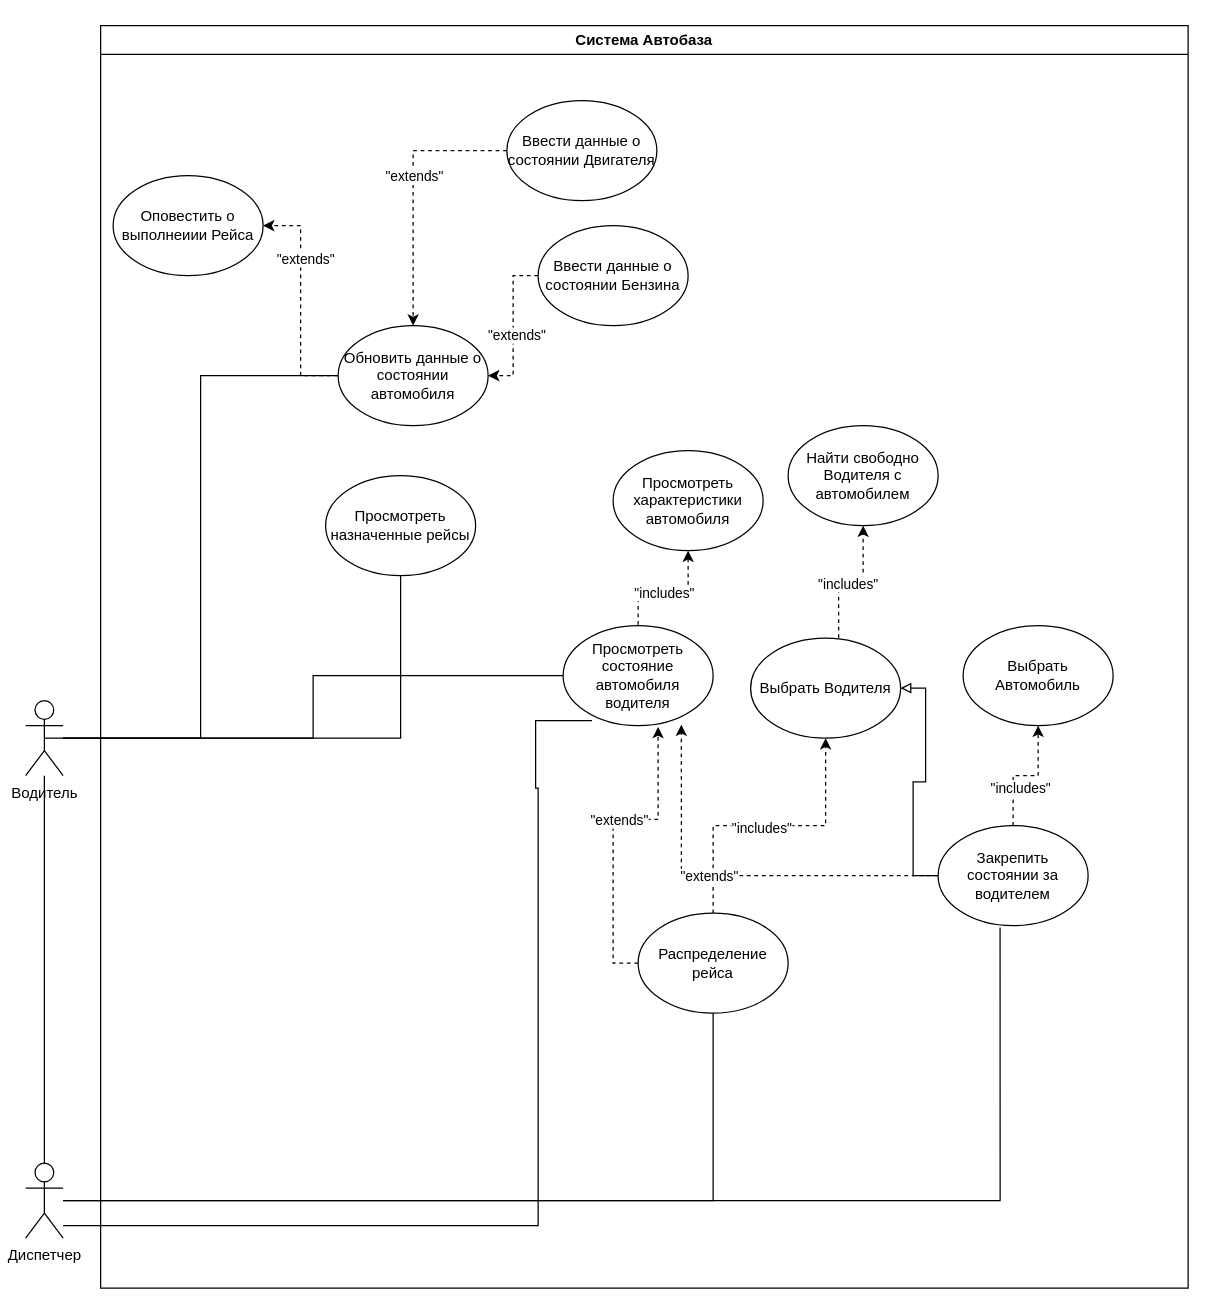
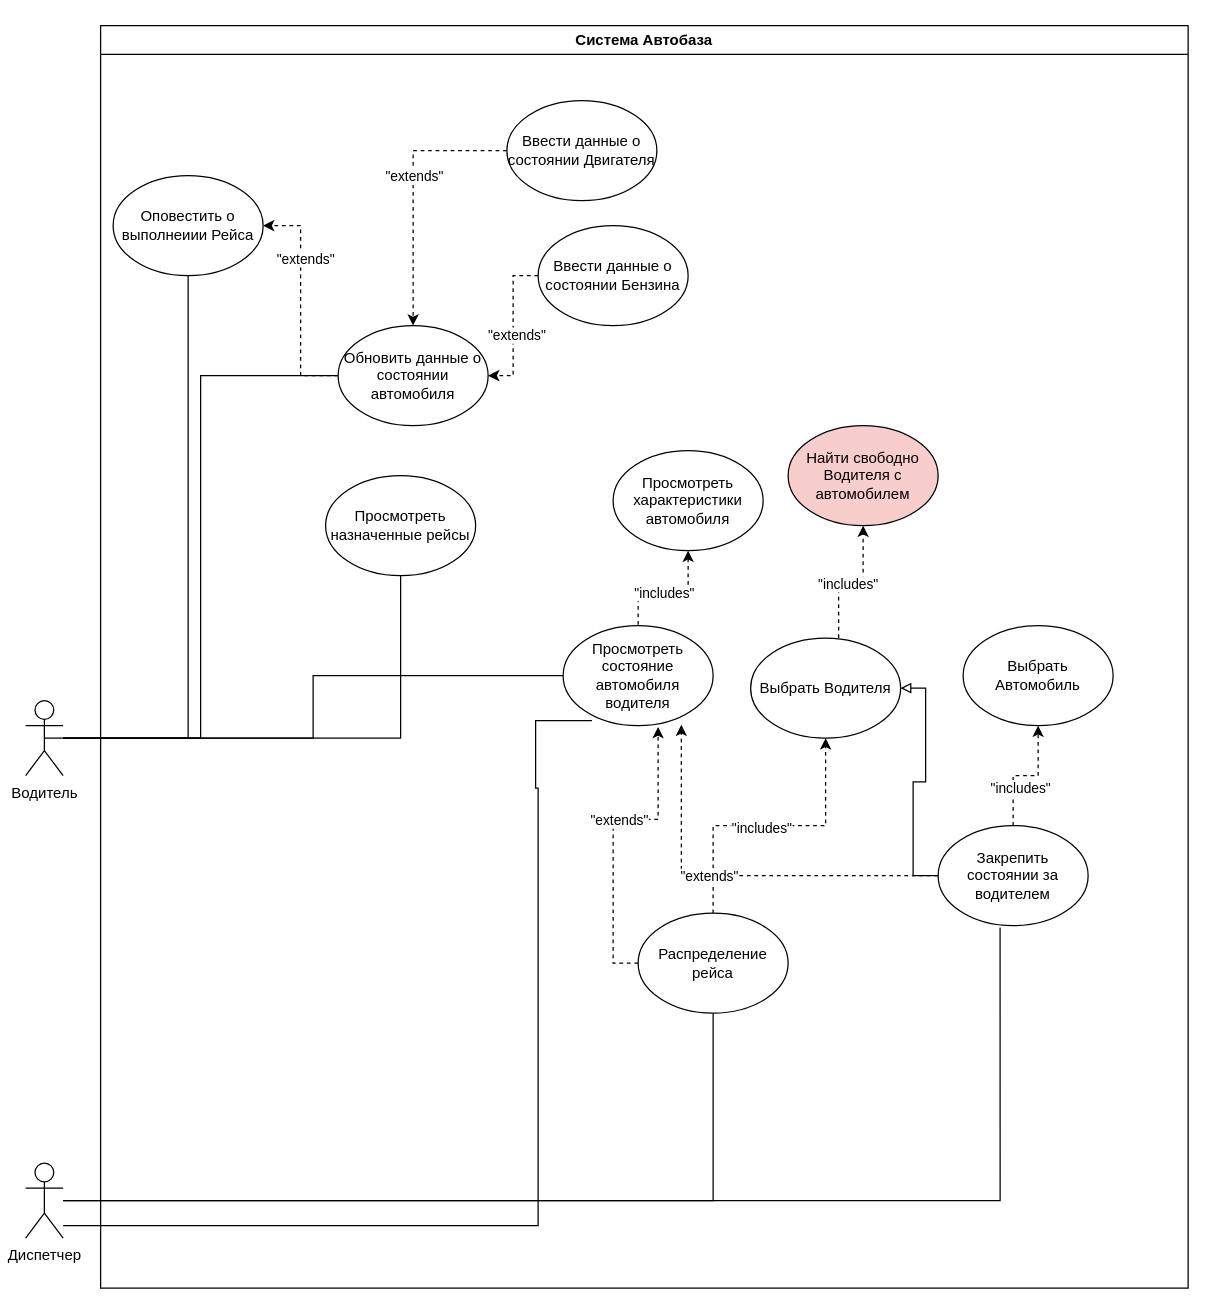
node "Найти свободно Водителя с автомобилем": fillcolor #ffffff -> #f8cecc
edge "Водитель" -- "Диспетчер": now "Водитель" -- "Оповестить о выполнеиии Рейса"
